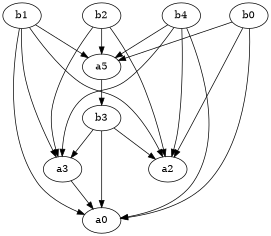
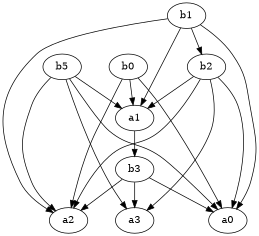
node "b4": label "b4" -> "b5"
node "a5": label "a5" -> "a1"
edge "b1" -> "a3": now "b1" -> "b2"
edge "a3" -> "a0": now "b2" -> "a0"
